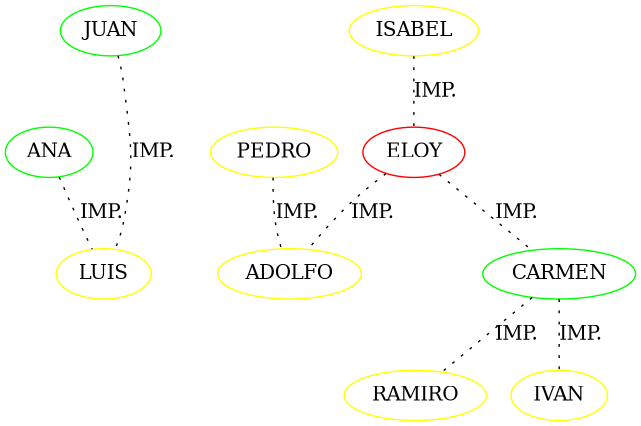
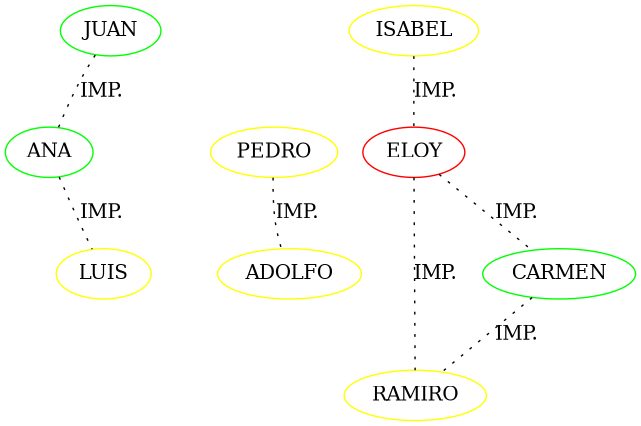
edge "JUAN" -- "LUIS": now "JUAN" -- "ANA"
edge "ELOY" -- "ADOLFO": now "ELOY" -- "RAMIRO"
node "IVAN": removed
